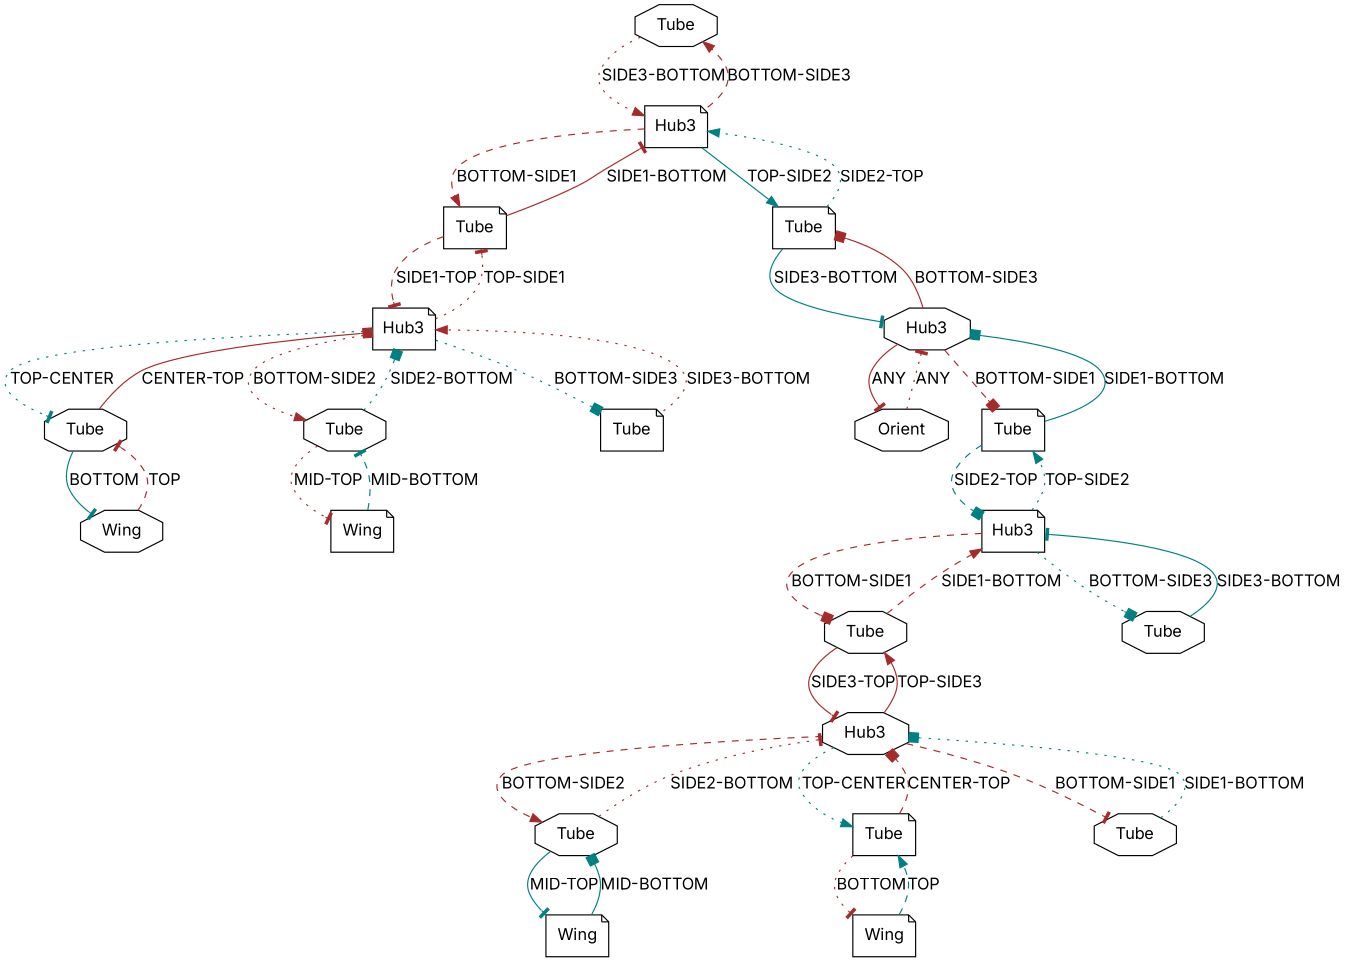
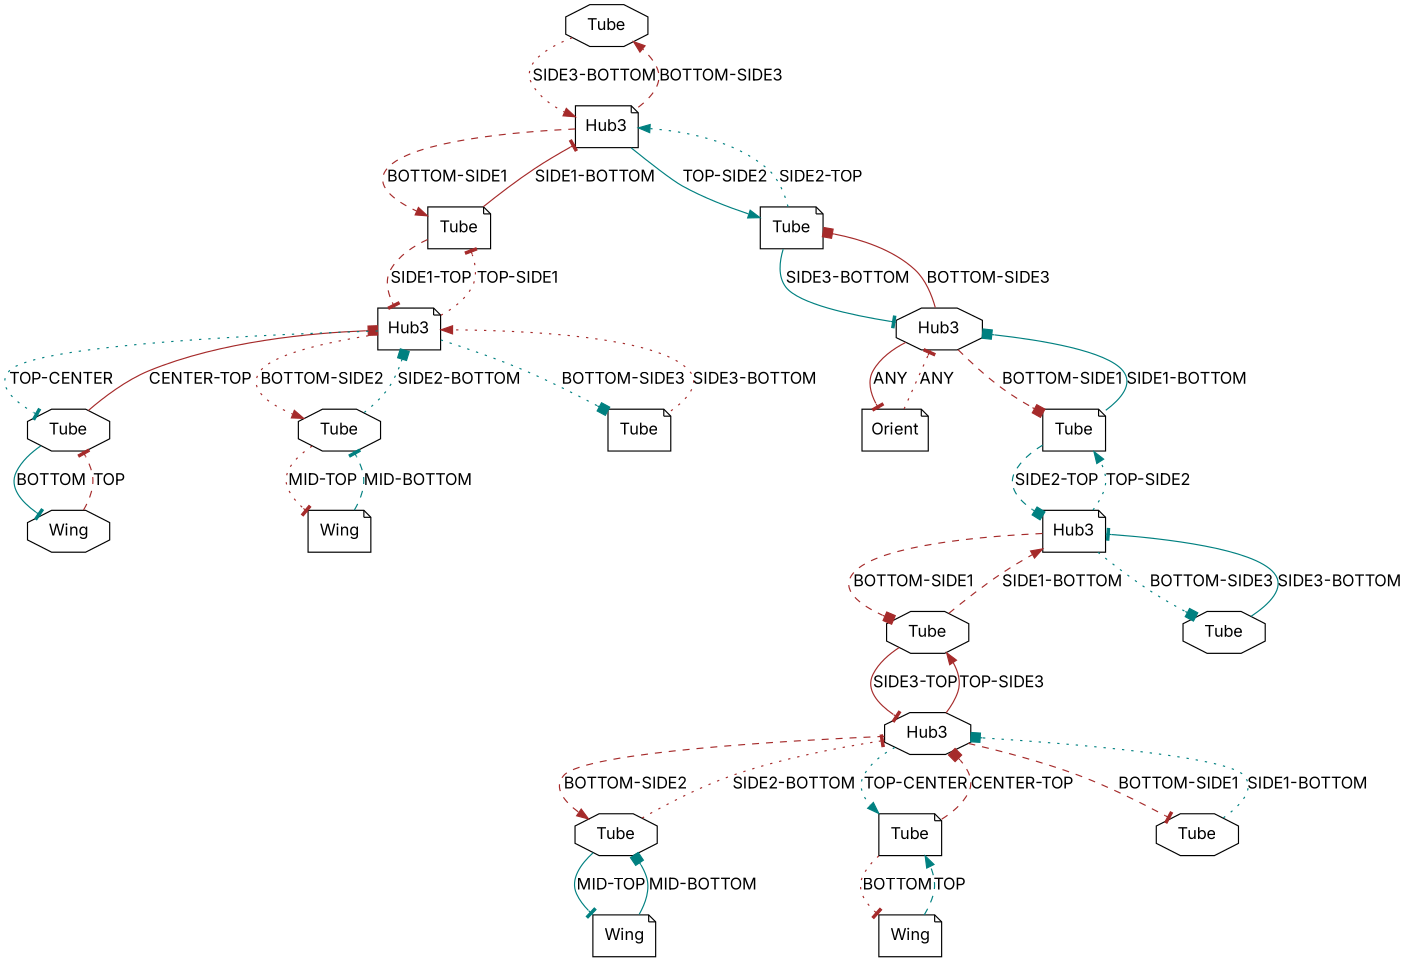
node "Orient": shape octagon -> note
